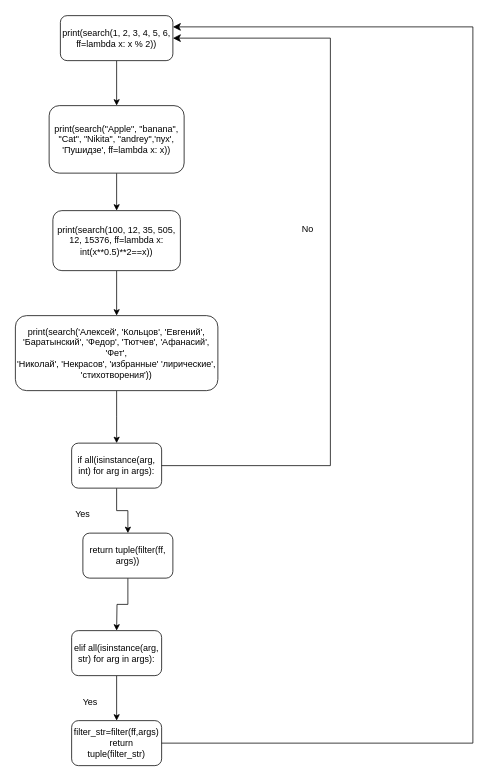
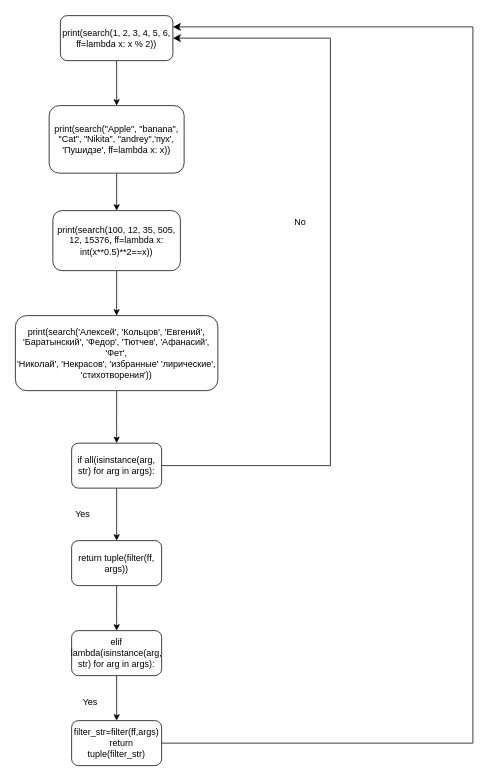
node "No": moved (308, 229) -> (300, 222)
node "if all(isinstance(arg, int) for arg in args):": label "if all(isinstance(arg, int) for arg in args):" -> "if all(isinstance(arg, str) for arg in args):"
node "return tuple(filter(ff, args))": moved (128, 555) -> (117, 563)
node "elif all(isinstance(arg, str) for arg in args):": label "elif all(isinstance(arg, str) for arg in args):" -> "elif lambda(isinstance(arg, str) for arg in args):"
